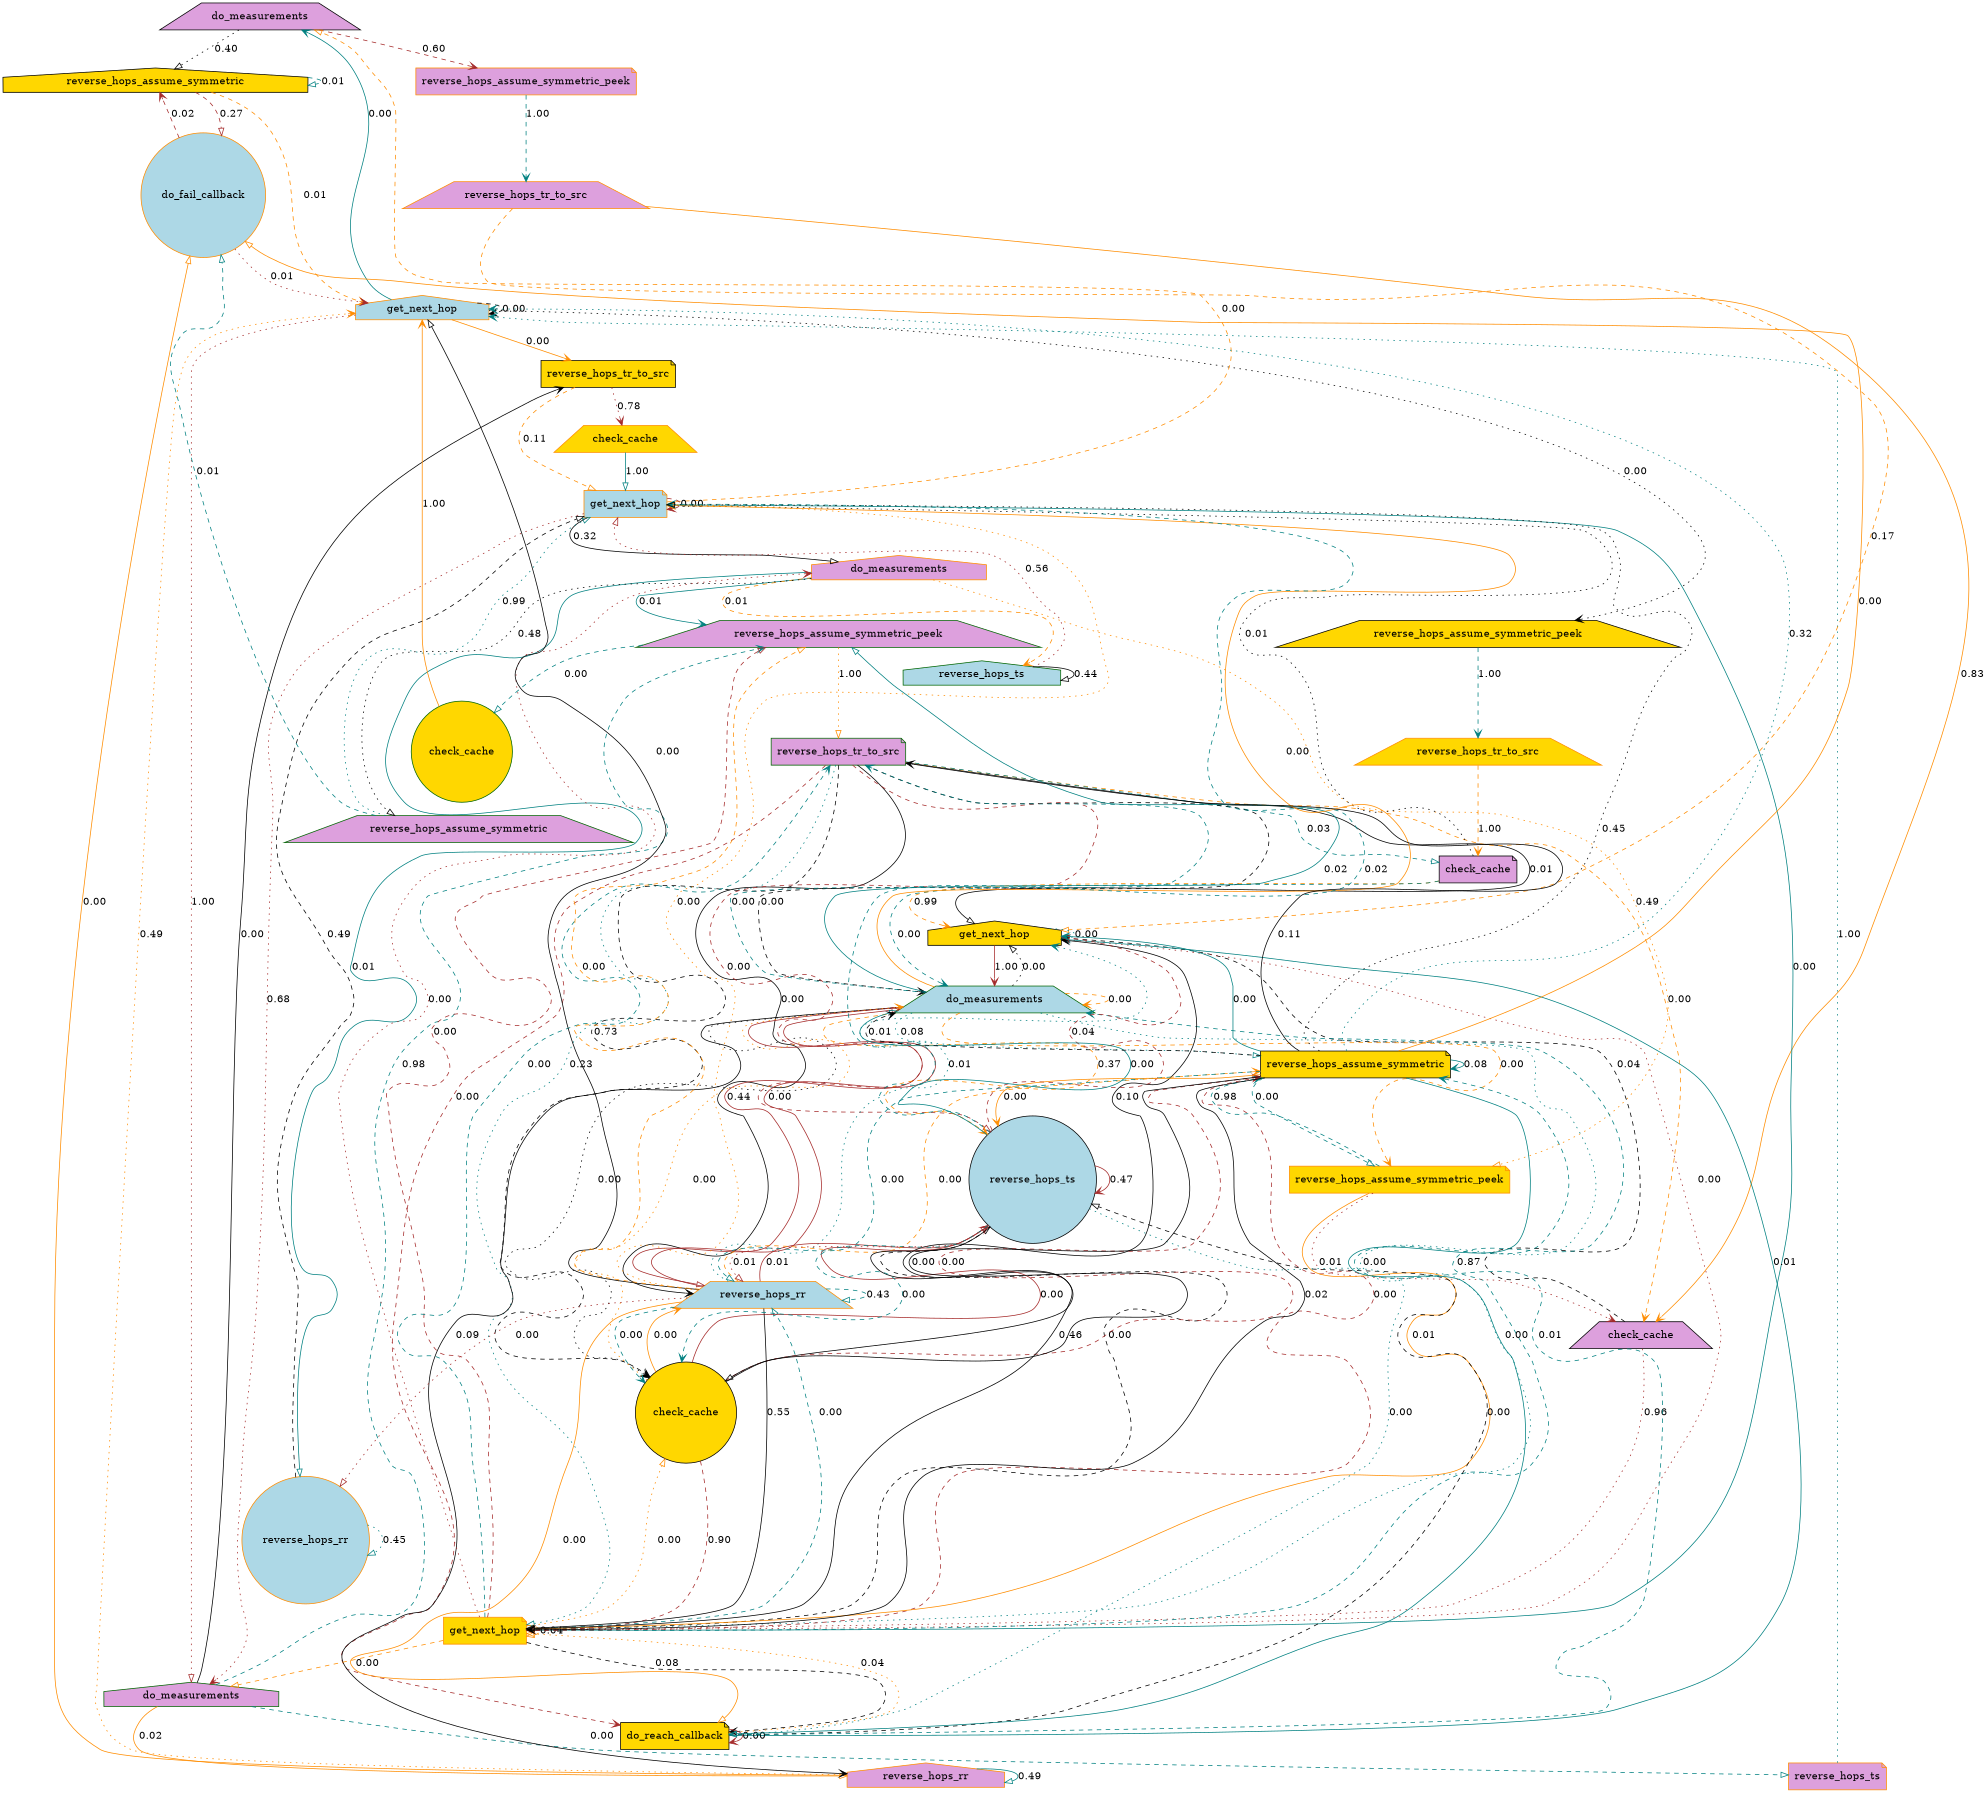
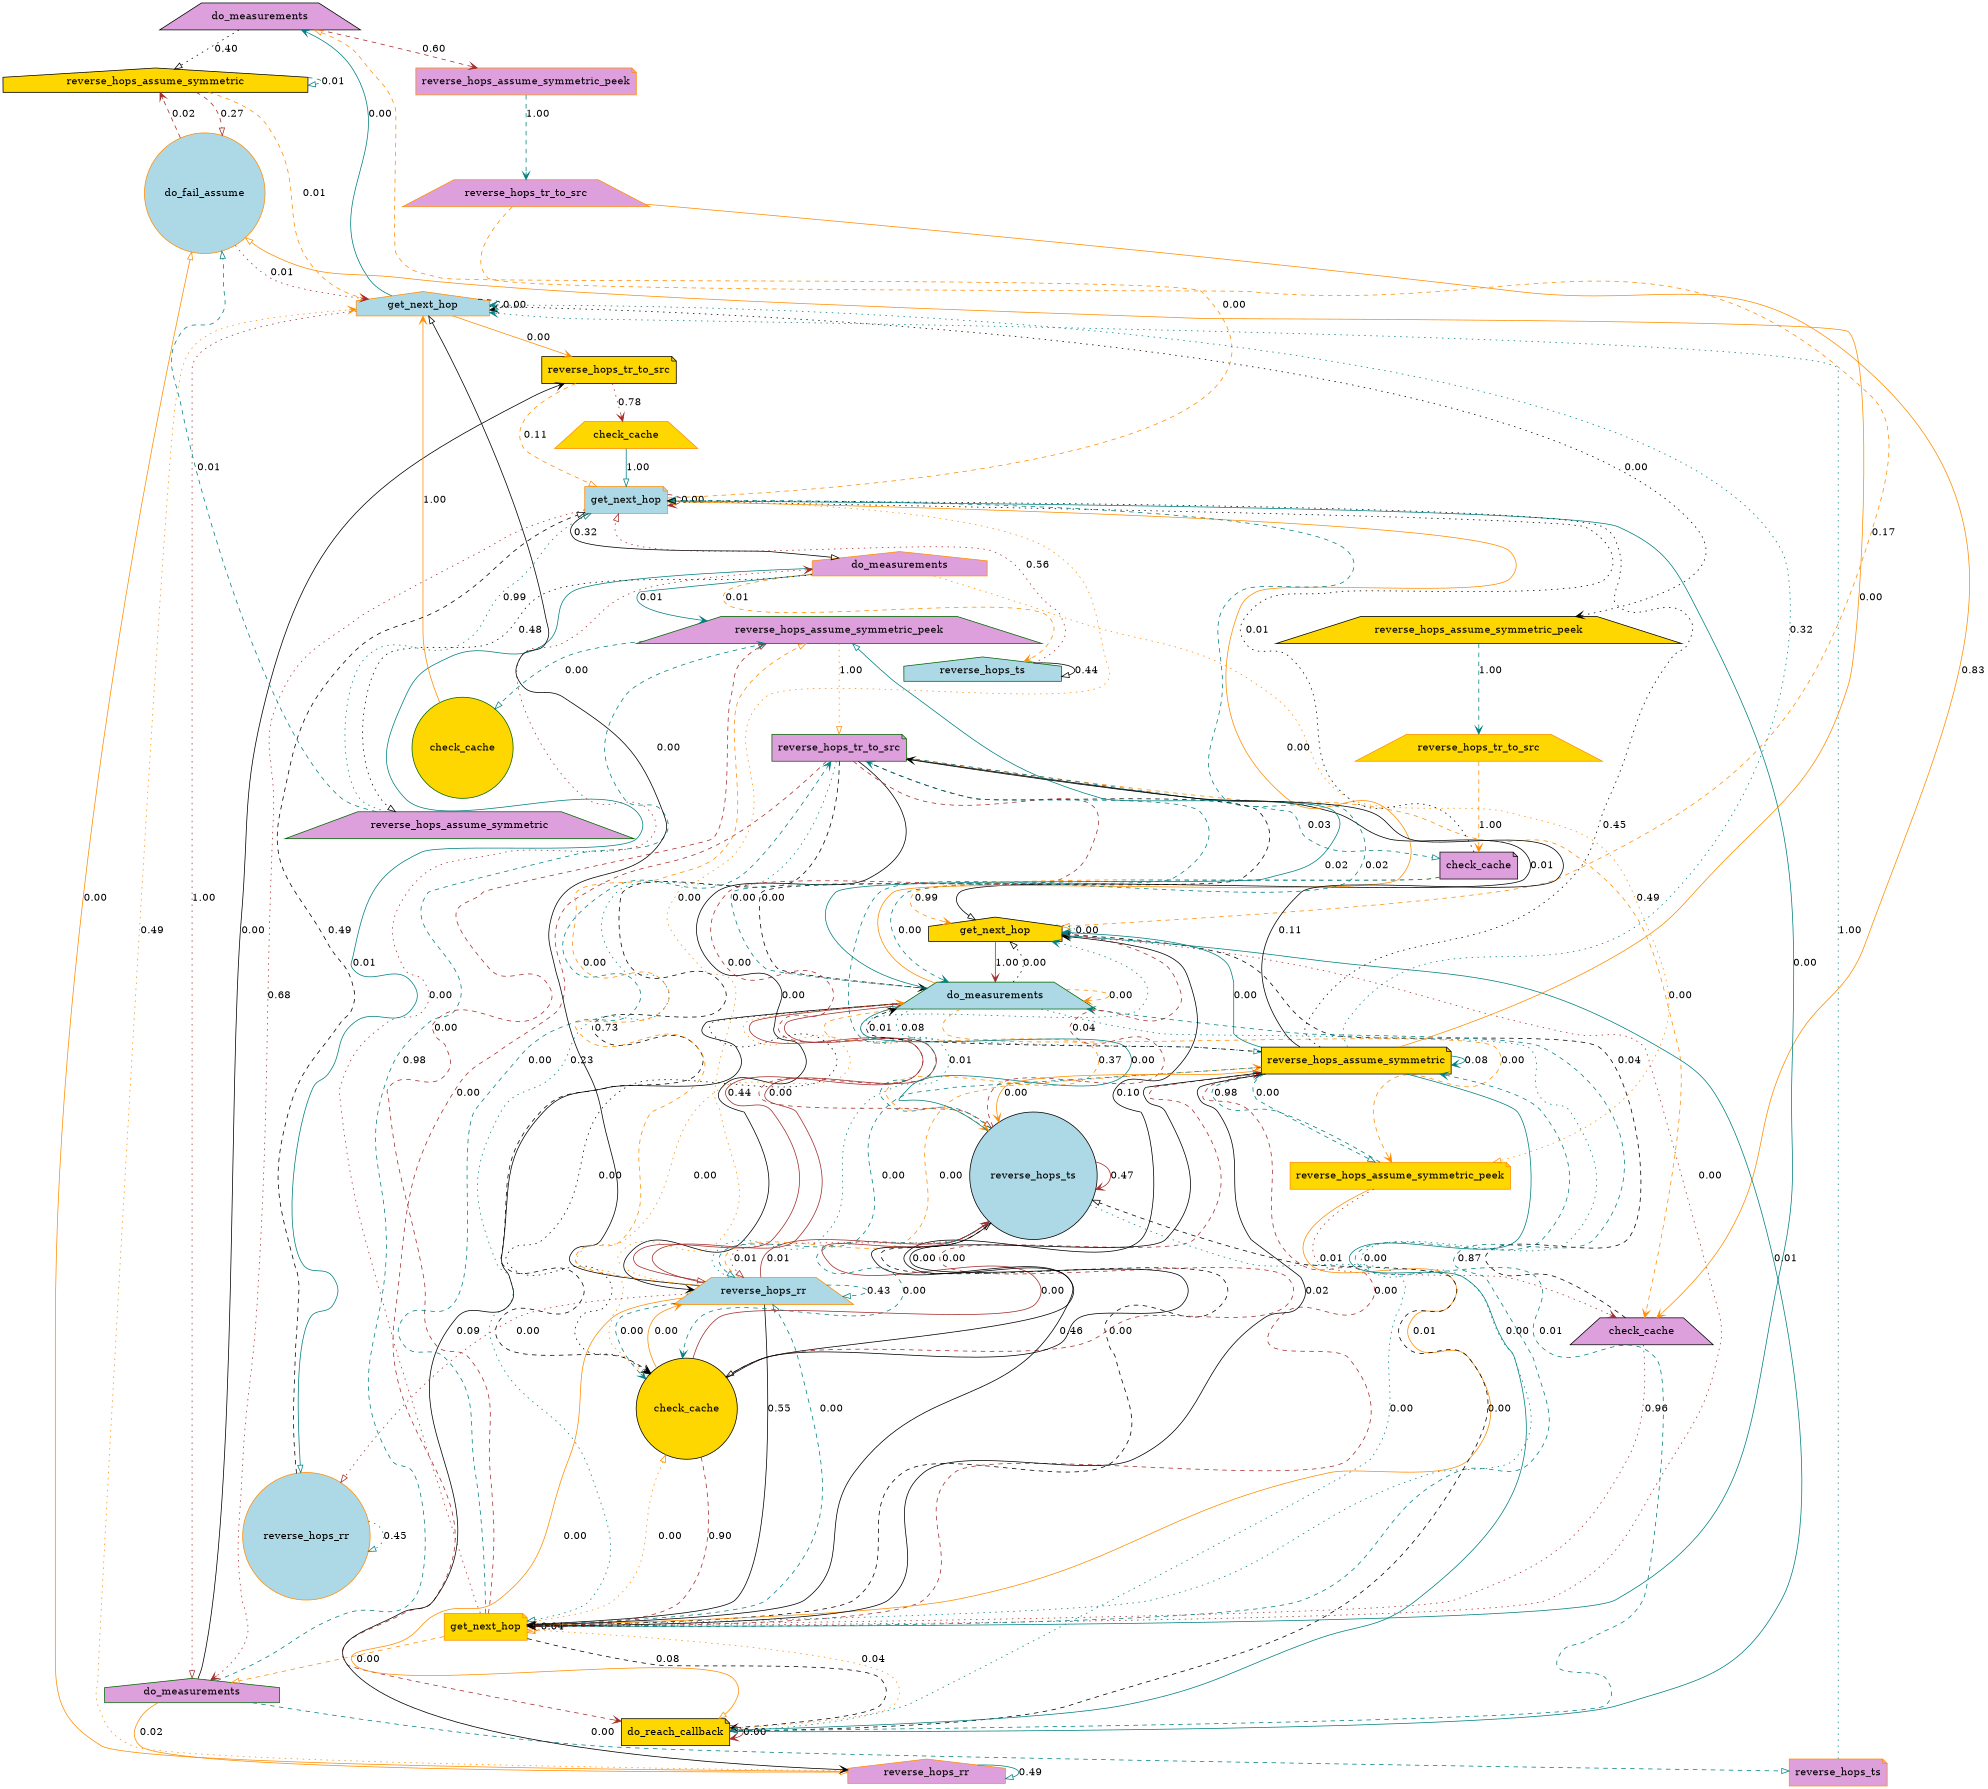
node "do_fail_callback": label "do_fail_callback" -> "do_fail_assume"
